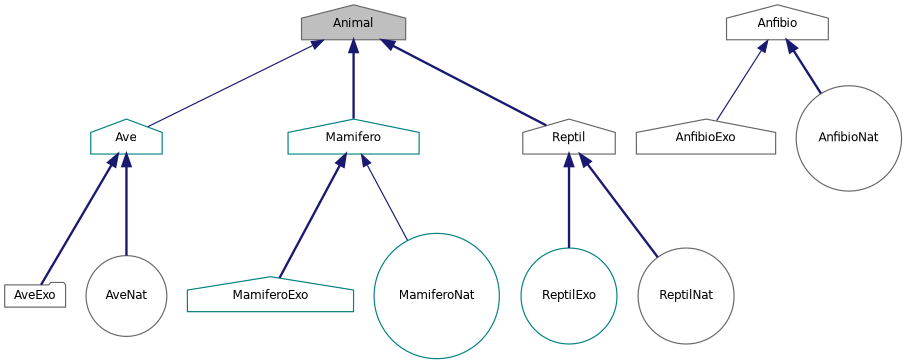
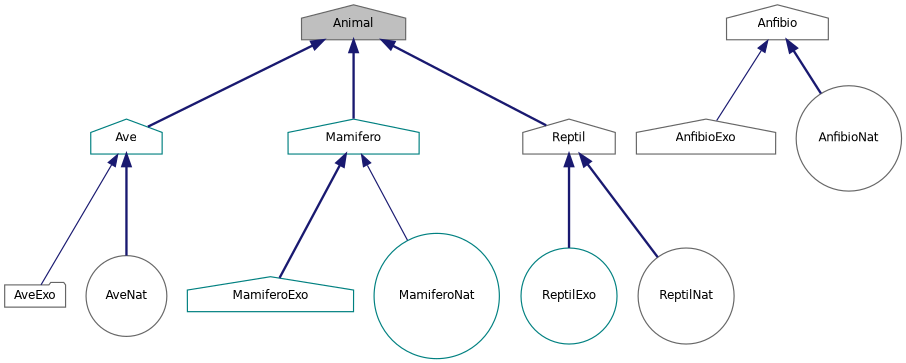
edge "Ave" -> "Animal": style solid -> bold
edge "AveExo" -> "Ave": style bold -> solid
